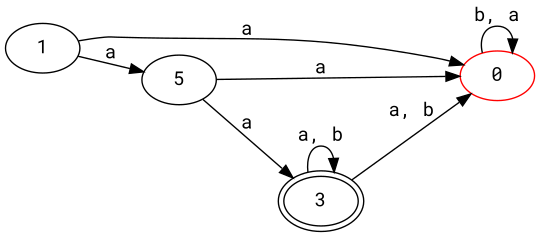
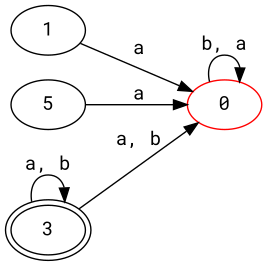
edge "1" -> "5": removed, label "a"
edge "5" -> "3": removed, label "a"
